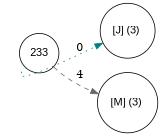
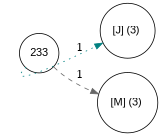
edge "233" -> "[J] (3)": label " 0" -> " 1"
edge "233" -> "[M] (3)": label " 4" -> " 1"
